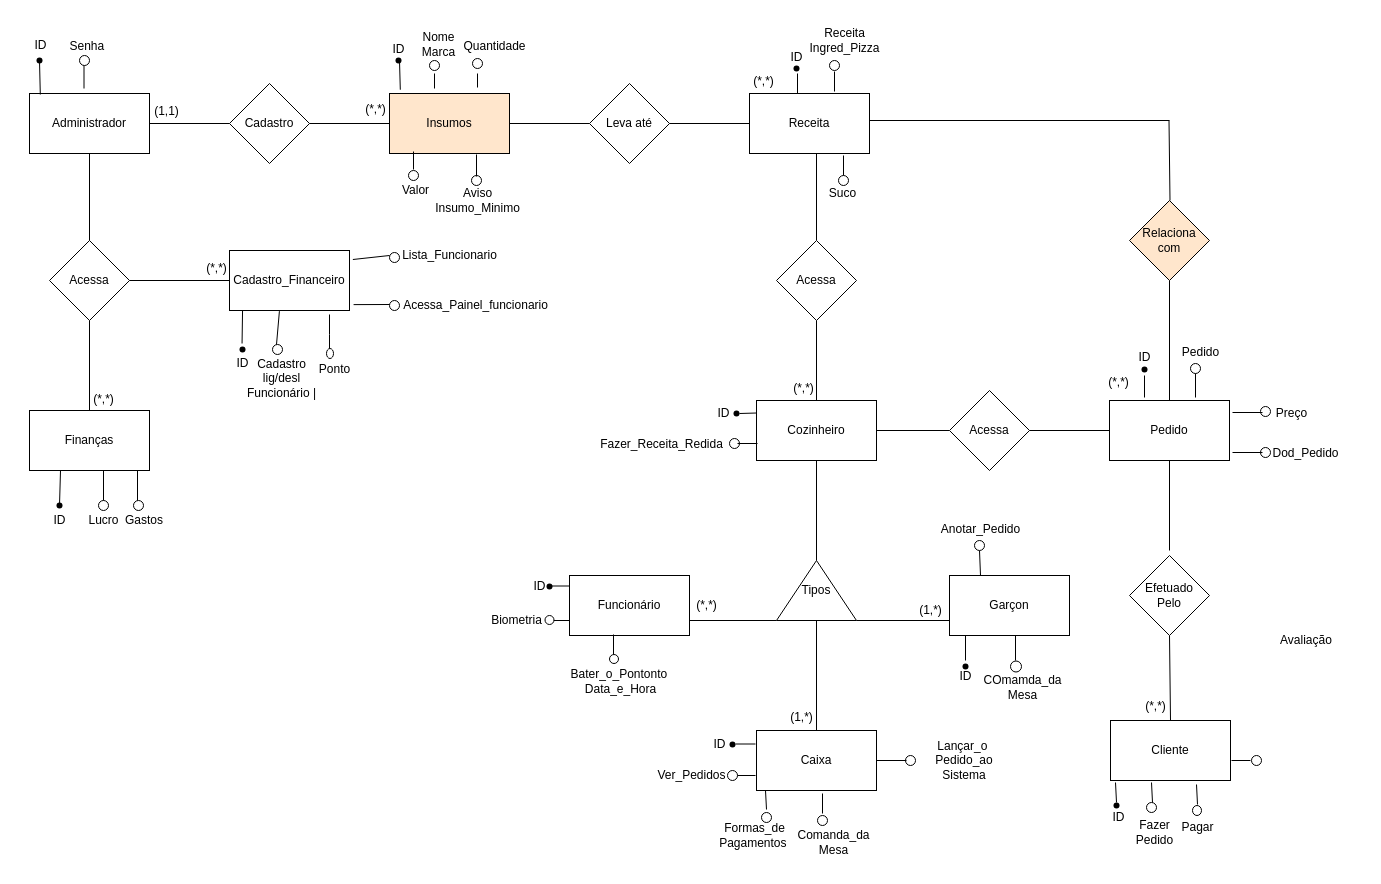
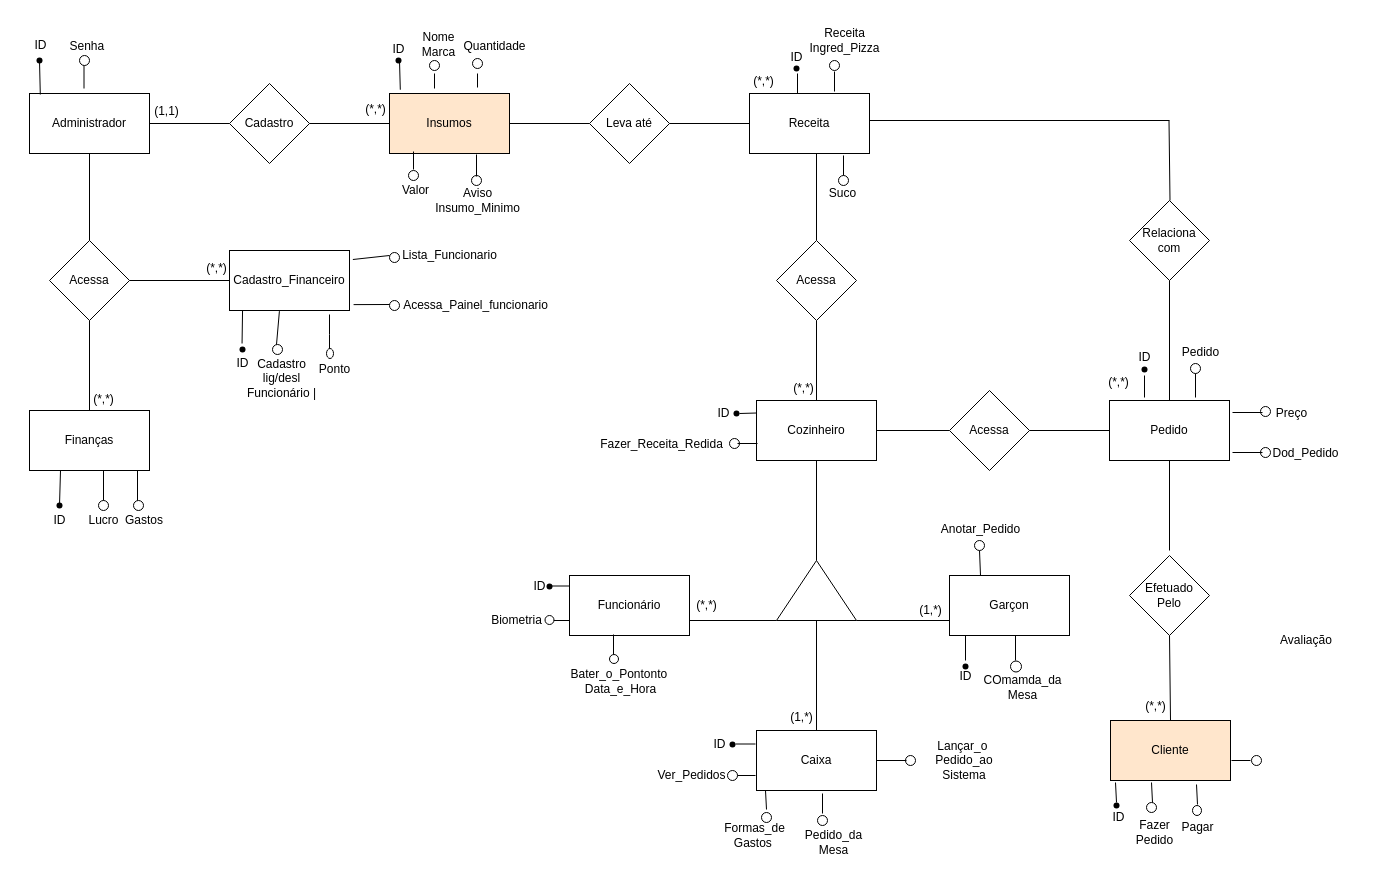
node "Relaciona com": fillcolor #ffe6cc -> #ffffff
node "Tipos": removed
node "Cliente": fillcolor #ffffff -> #ffe6cc
node "Formas_de Pagamentos": label "Formas_de Pagamentos" -> "Formas_de Gastos"
node "Comanda_da Mesa": label "Comanda_da Mesa" -> "Pedido_da Mesa"
